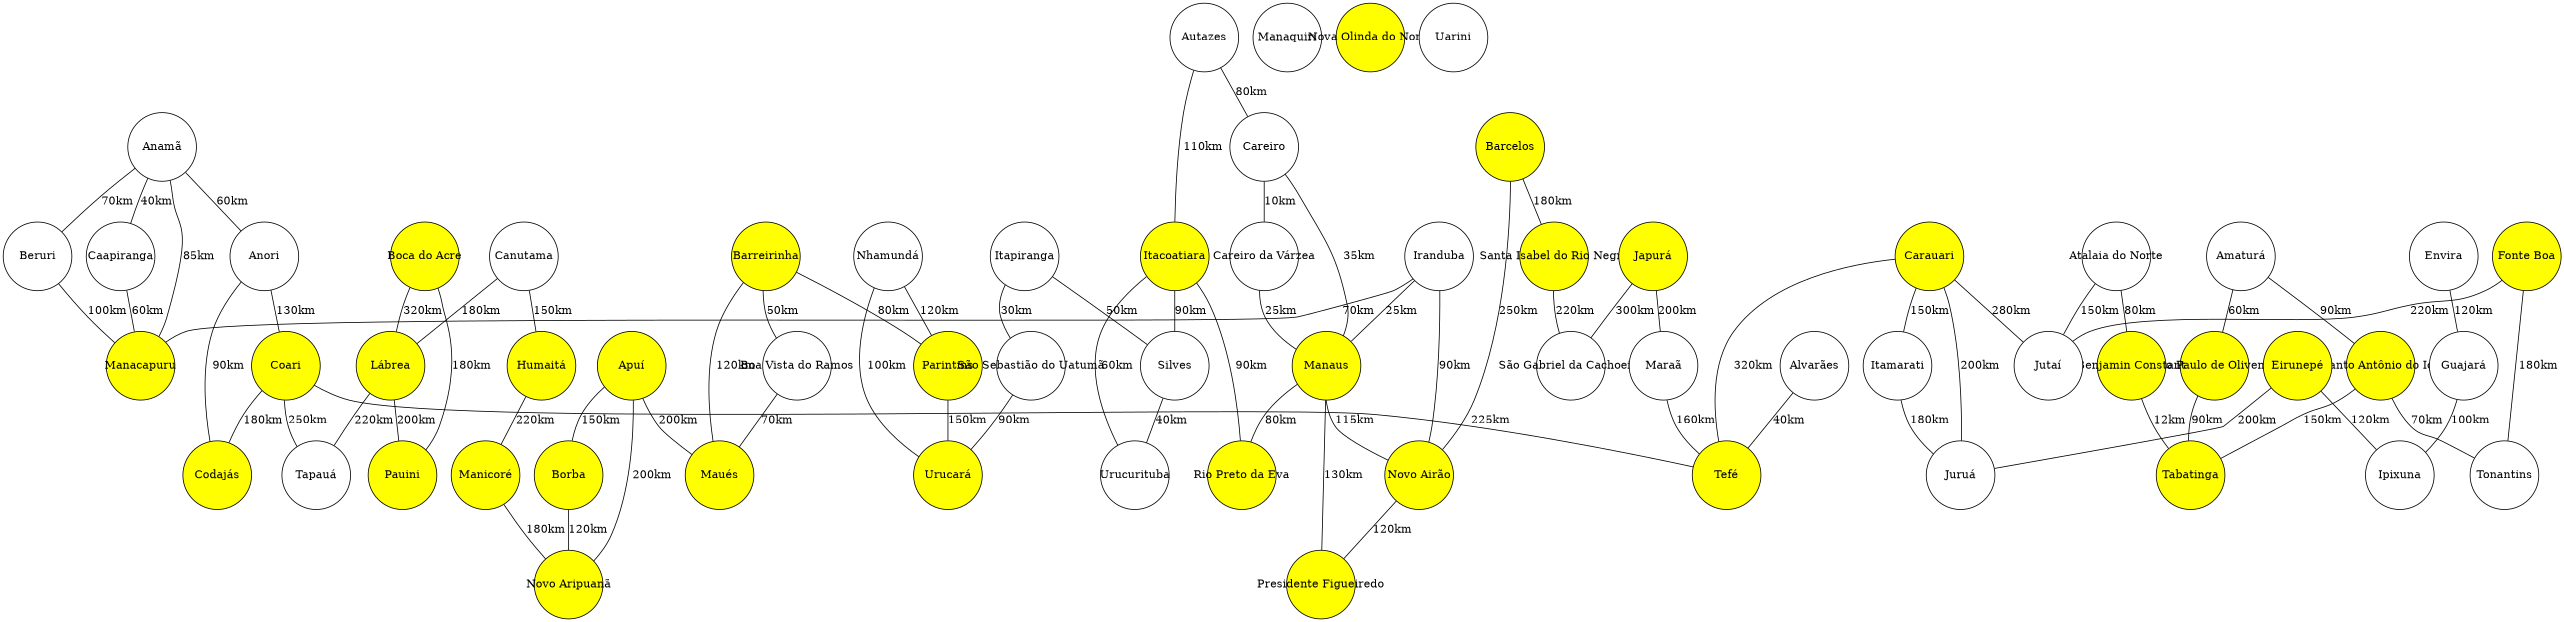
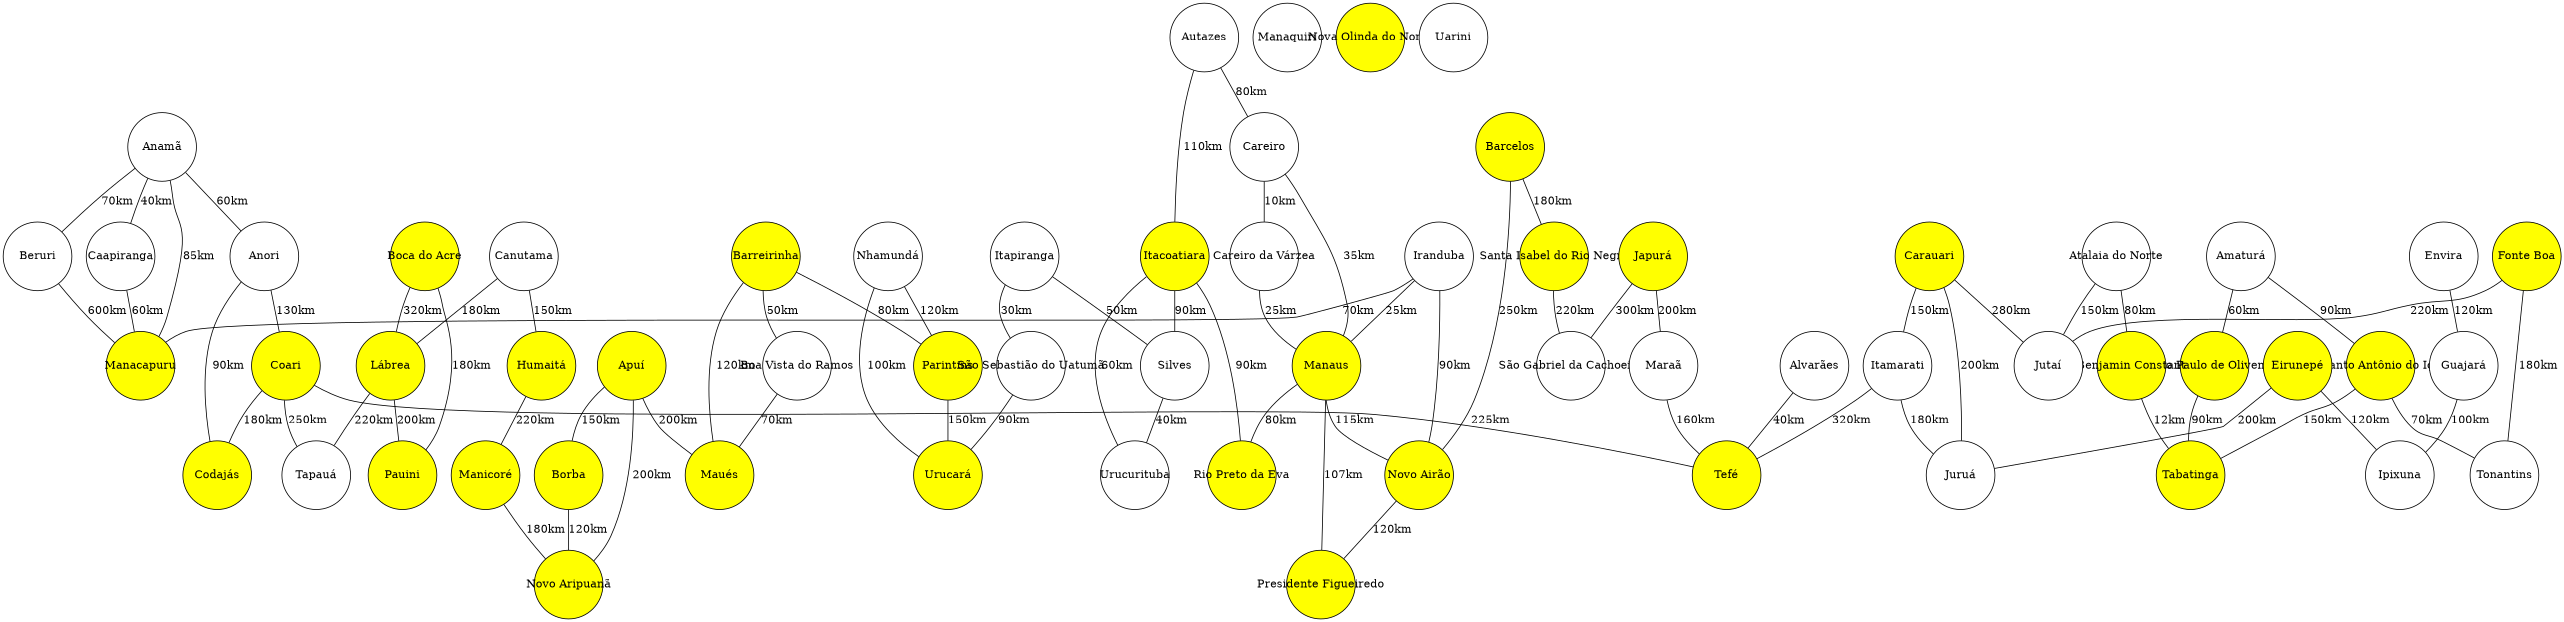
edge "Carauari" -- "Tefé": now "Itamarati" -- "Tefé"
edge "Beruri" -- "Manacapuru": label "100km" -> "600km"
edge "Manaus" -- "Presidente Figueiredo": label "130km" -> "107km"
